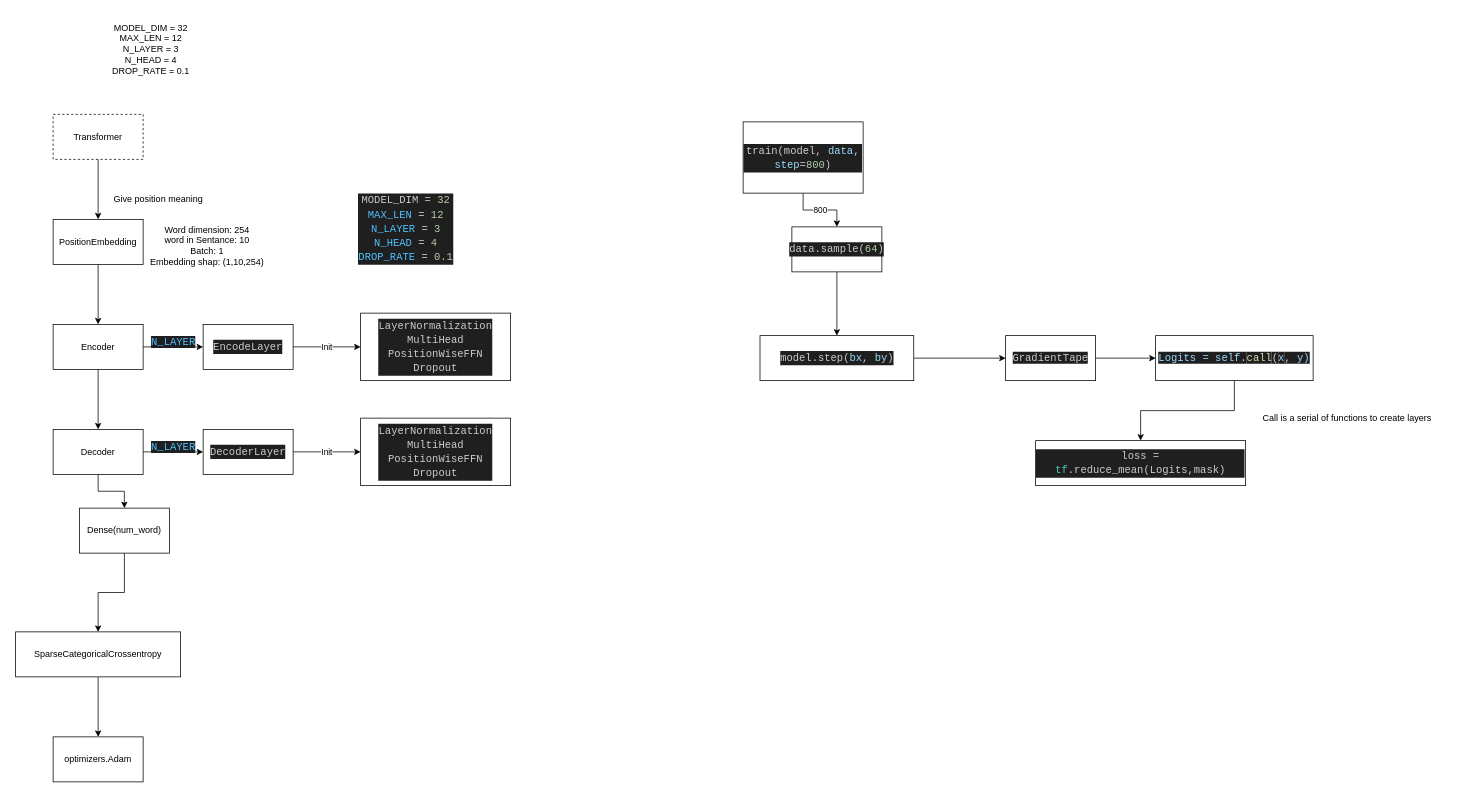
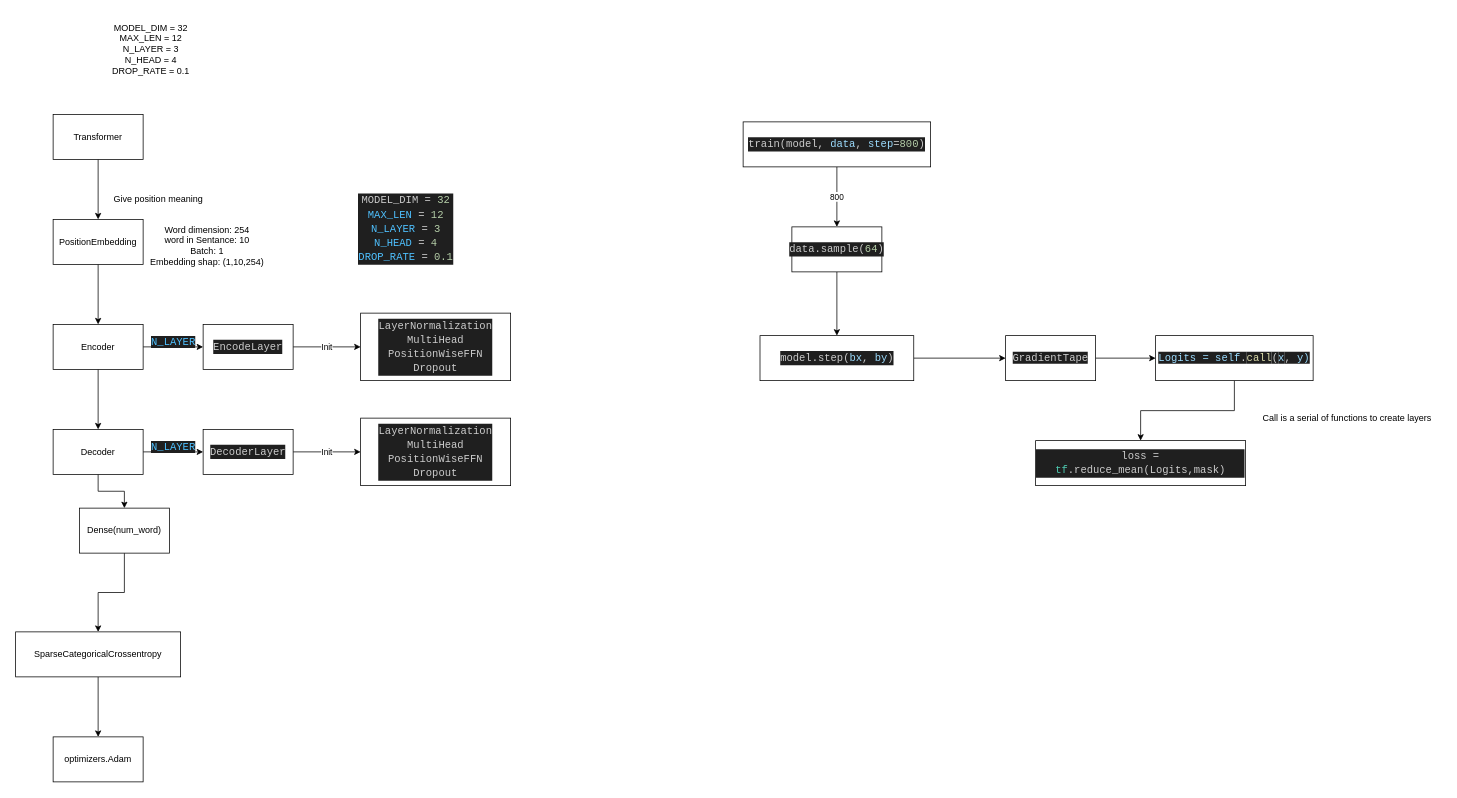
node "Transformer": style dashed -> solid
node "train(model, data, step=800)": size 120x71 -> 188x45
